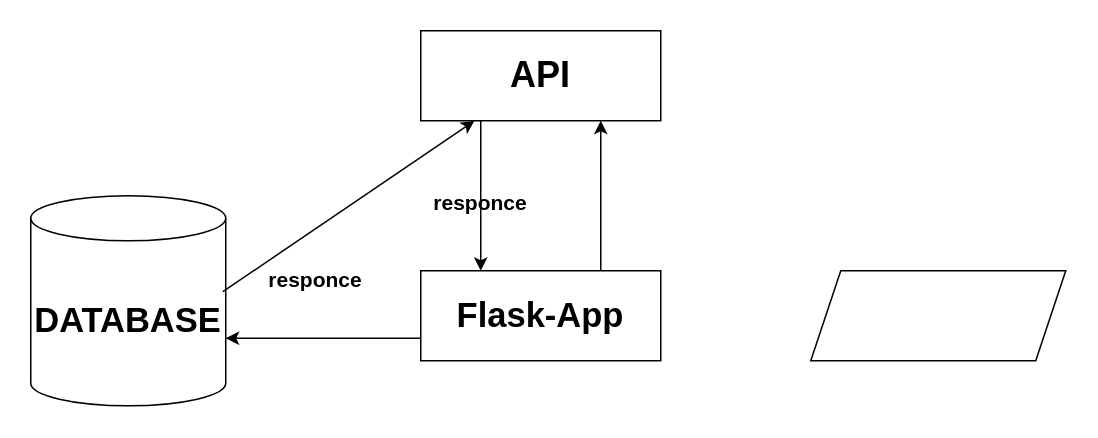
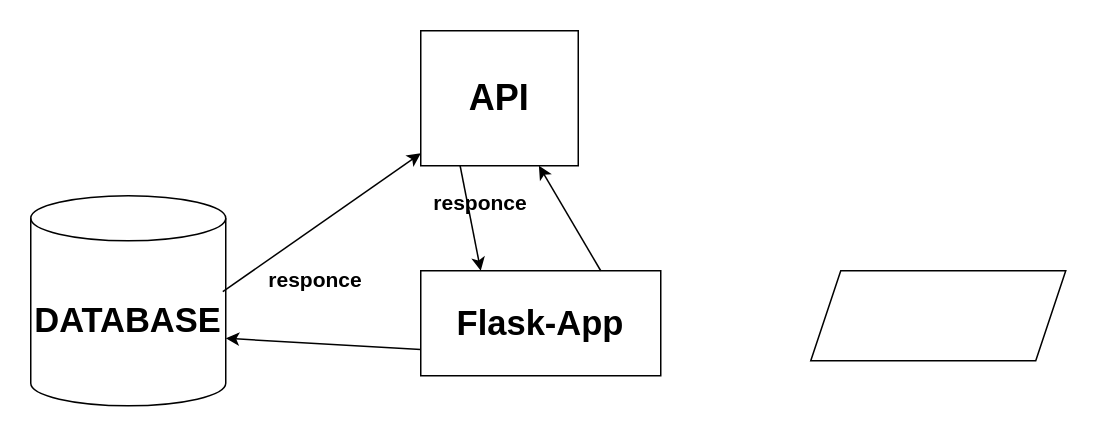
node "API": size 240x90 -> 158x135
node "Flask-App": size 240x90 -> 240x105
